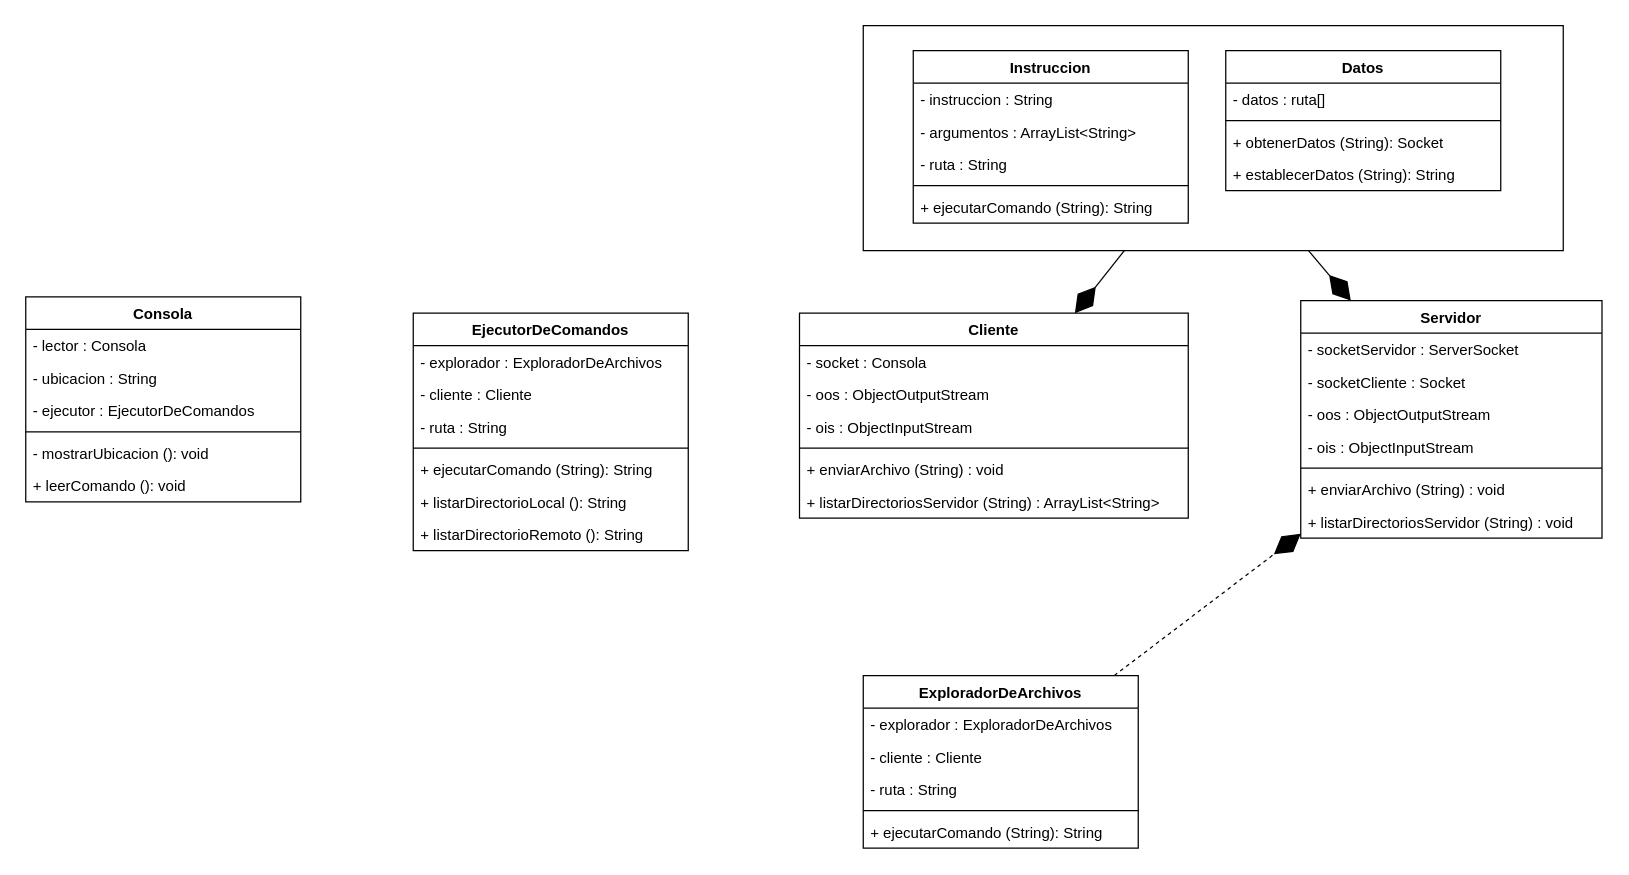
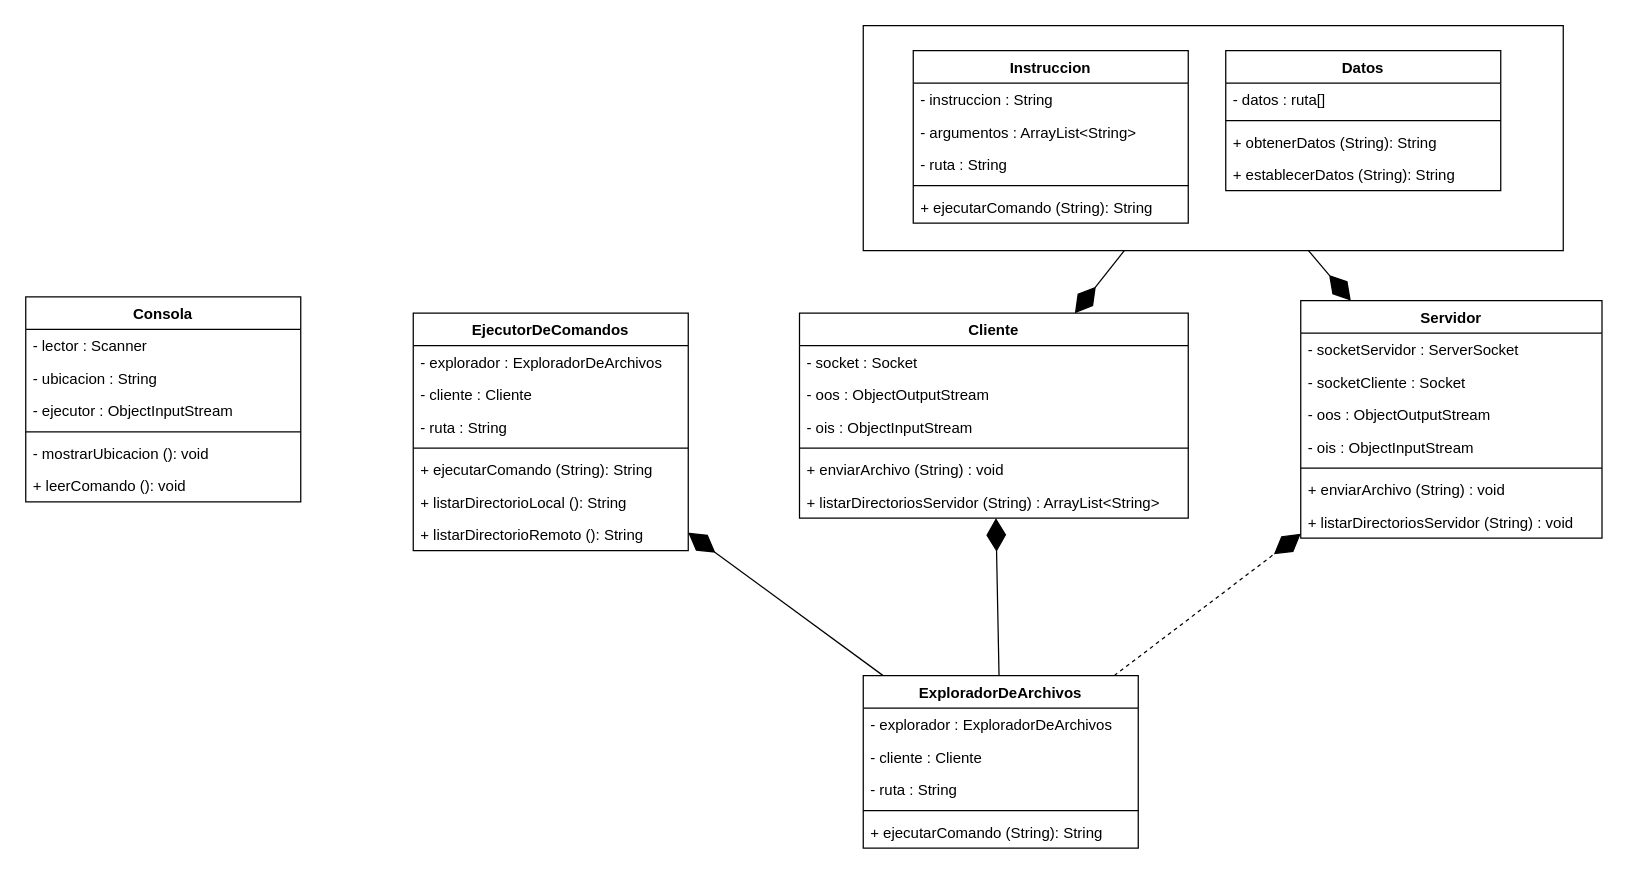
node "+ obtenerDatos (String): Socket": label "+ obtenerDatos (String): Socket" -> "+ obtenerDatos (String): String"
node "- lector : Consola": label "- lector : Consola" -> "- lector : Scanner"
node "- socket : Consola": label "- socket : Consola" -> "- socket : Socket"
node "- ejecutor : EjecutorDeComandos": label "- ejecutor : EjecutorDeComandos" -> "- ejecutor : ObjectInputStream"
edge "ExploradorDeArchivos" -> "EjecutorDeComandos": added
edge "ExploradorDeArchivos" -> "Cliente": added
